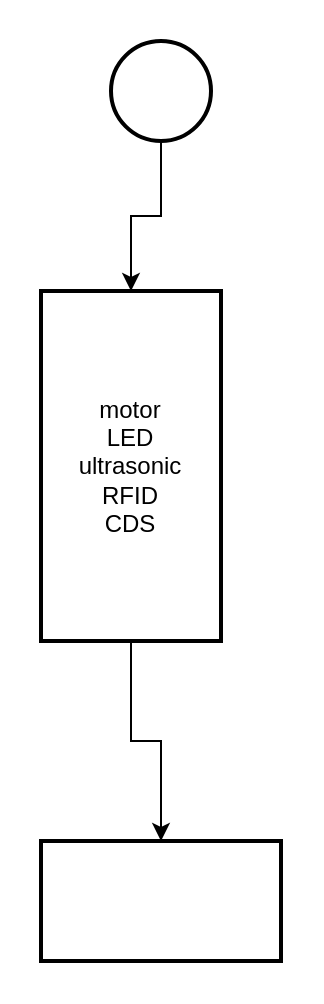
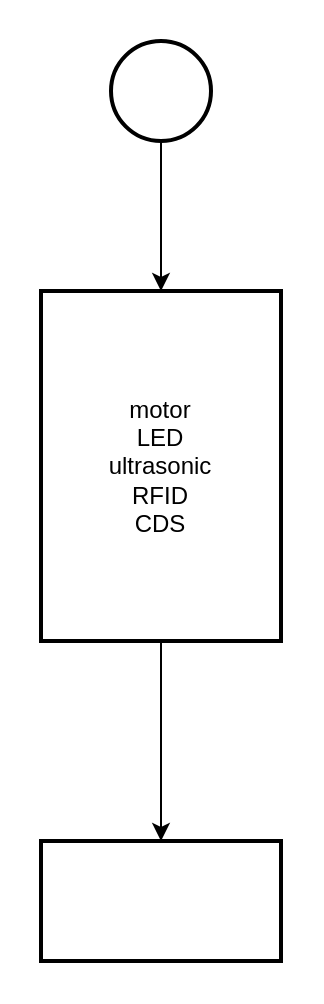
node "motor LED ultrasonic RFID CDS": size 180x350 -> 240x350
